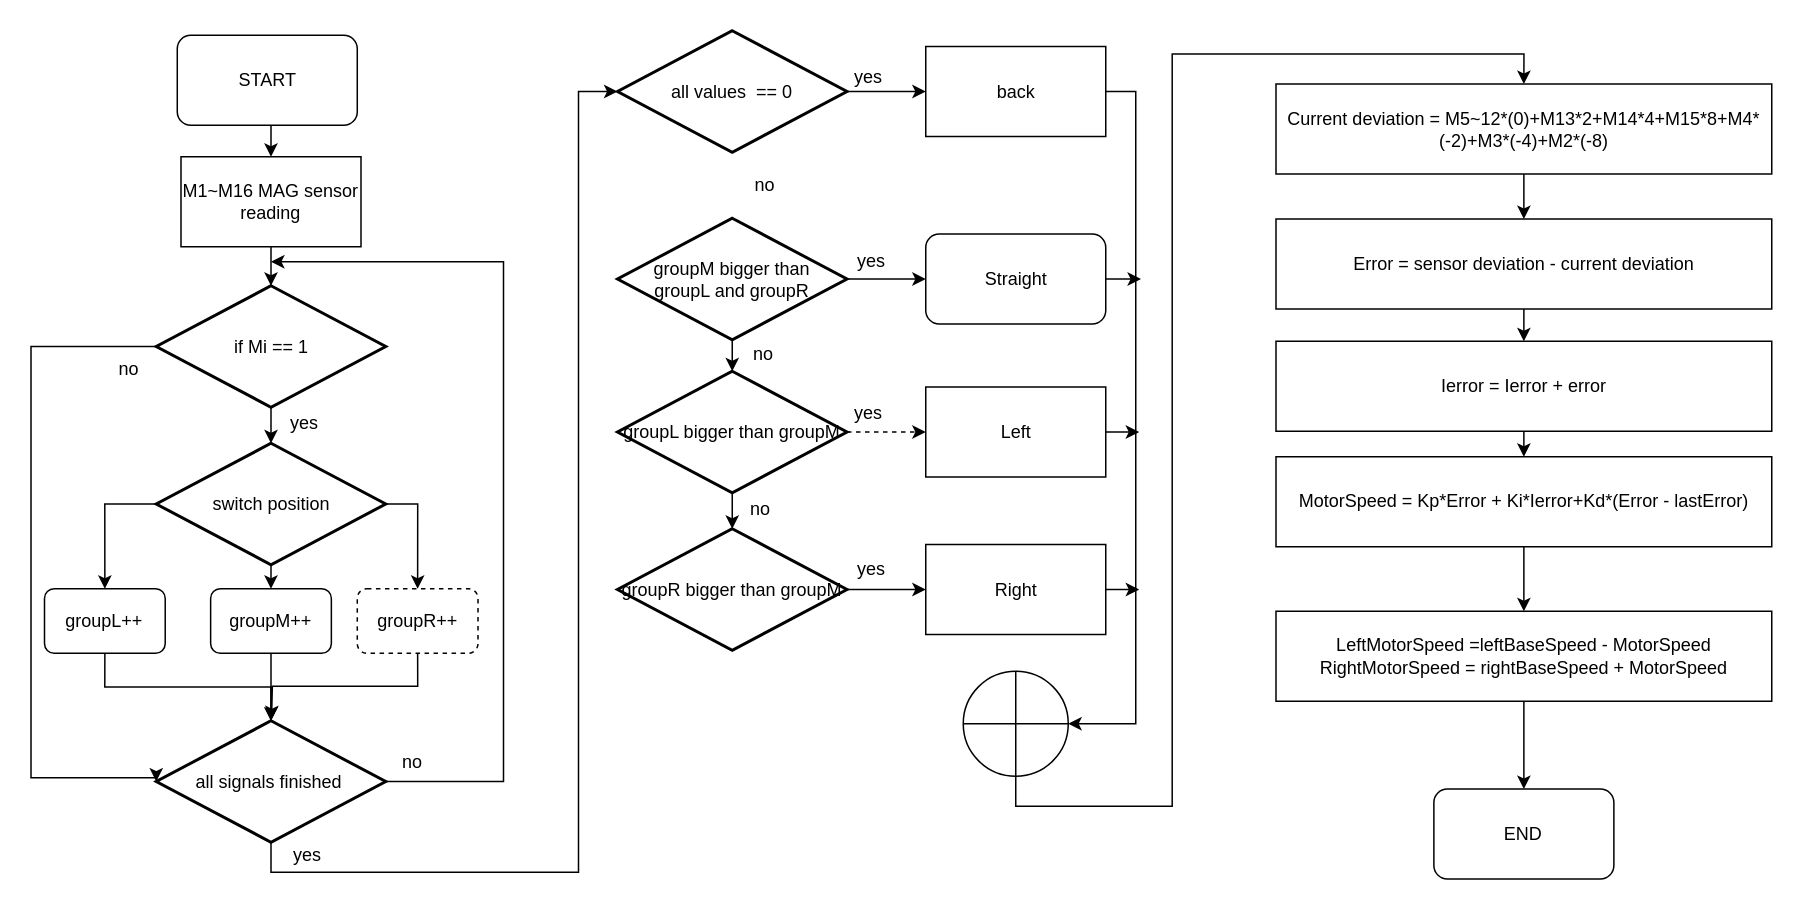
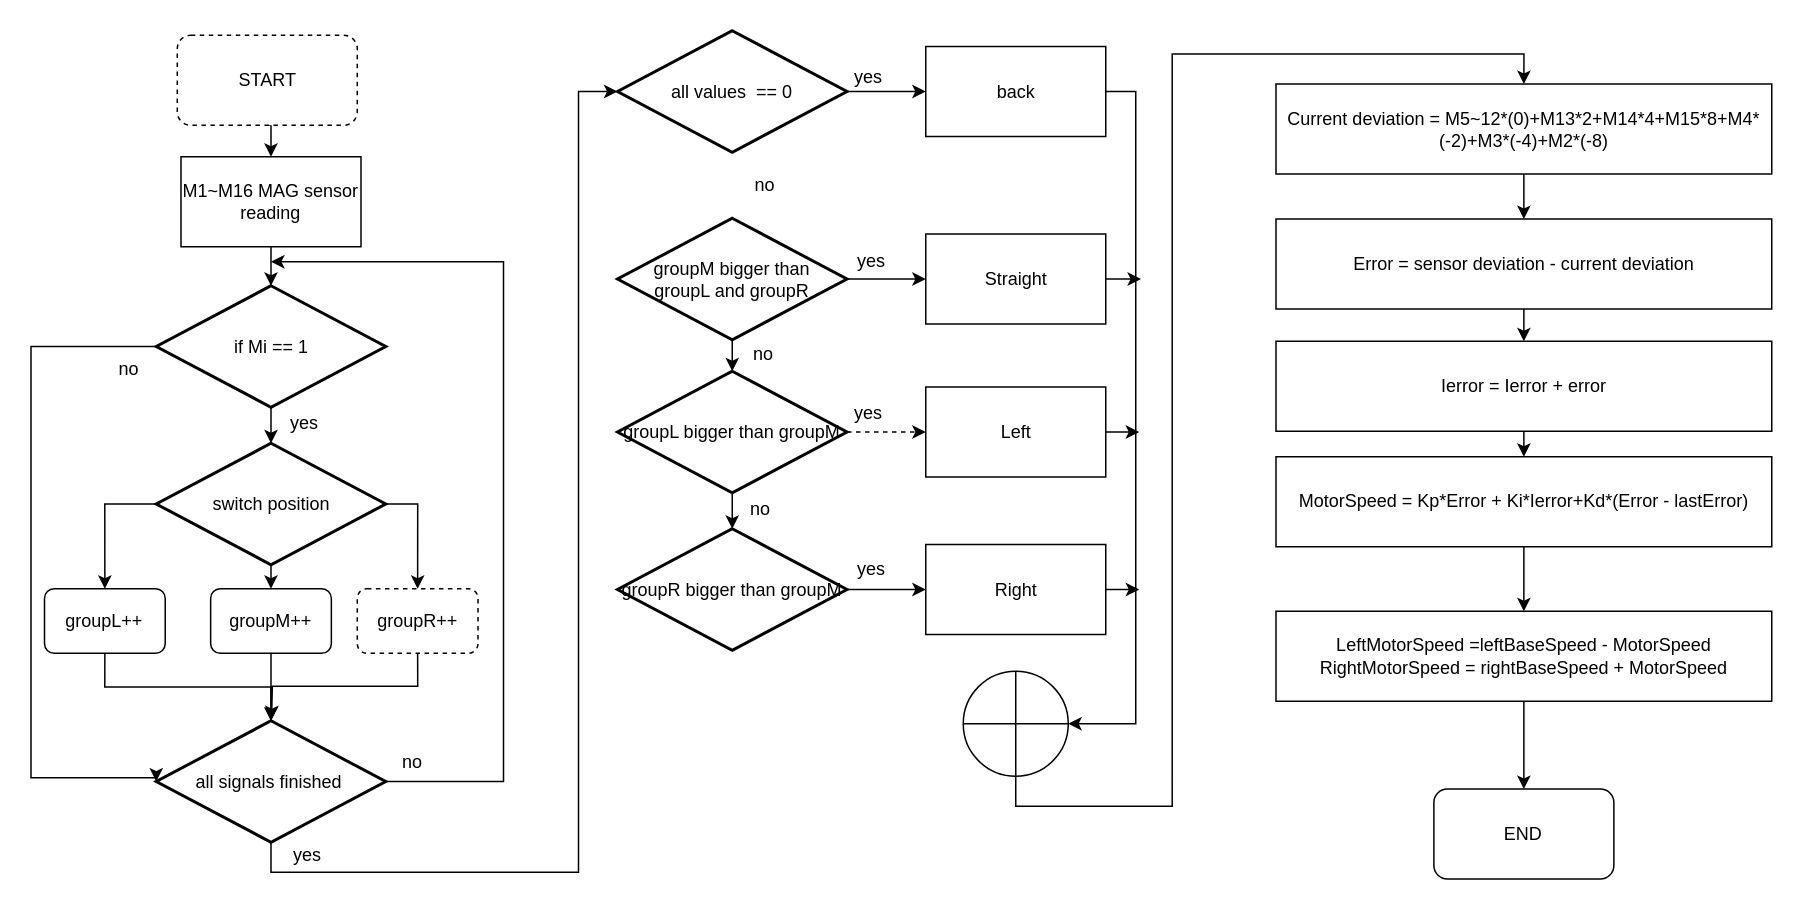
node "START": style solid -> dashed
node "Straight": shape rounded rectangle -> rectangle
